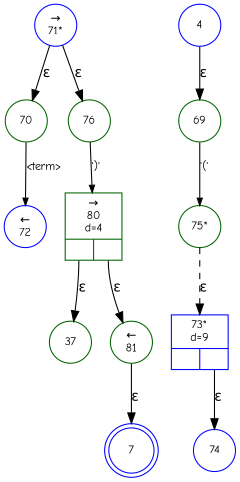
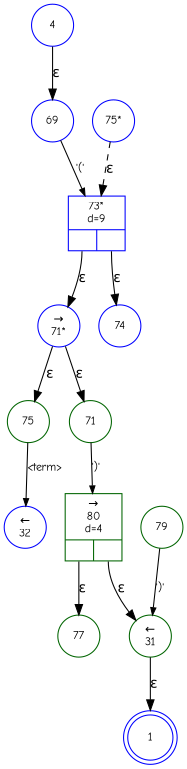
node "70": label "70" -> "75"
node "76": label "76" -> "71"
node "69": color darkgreen -> blue
edge "69" -> "75*": now "69" -> "73*"
node "← 72": label "← 72" -> "← 32"
node "75*": color darkgreen -> blue
edge "73*" -> "→ 71*": added, label "ε"
node "37": label "37" -> "77"
node "← 81": label "← 81" -> "← 31"
node "7": label "7" -> "1"
node "79": added
